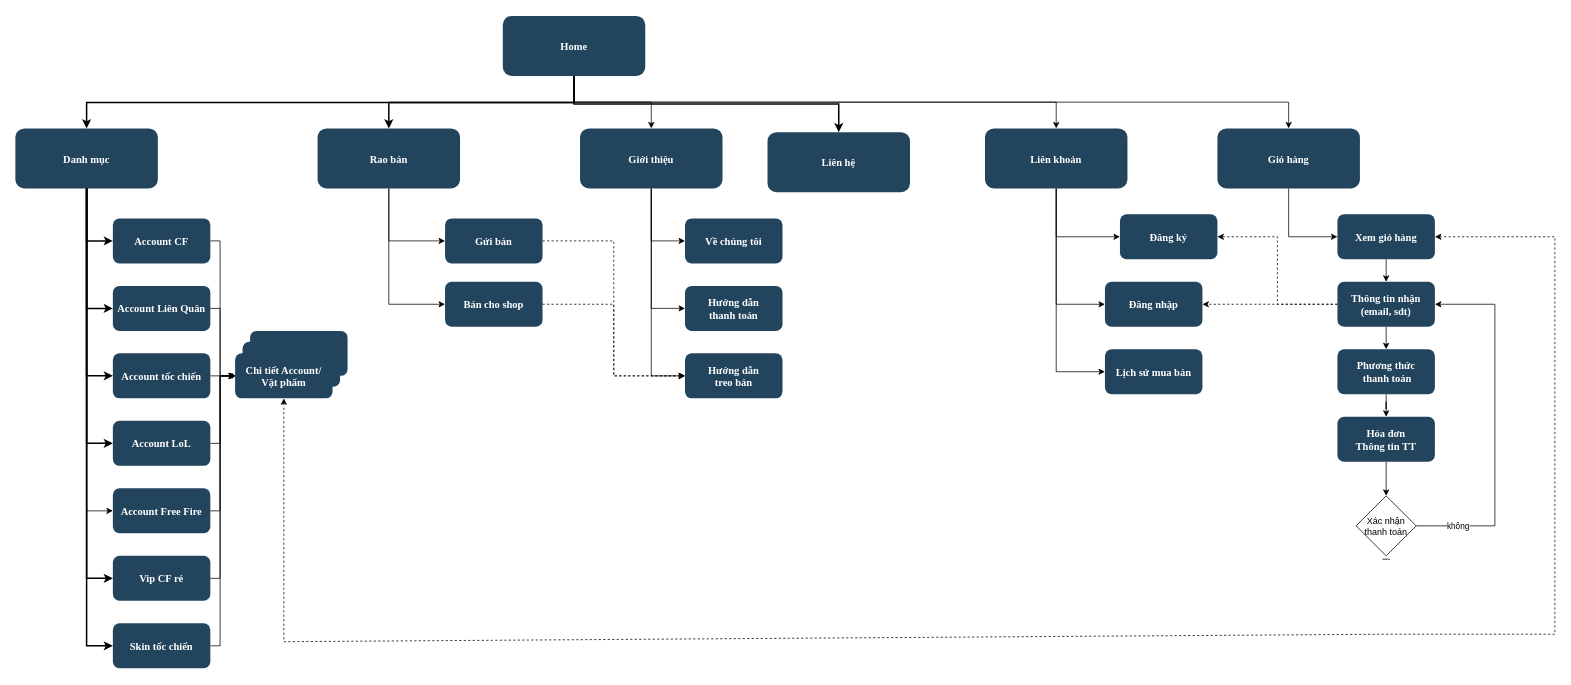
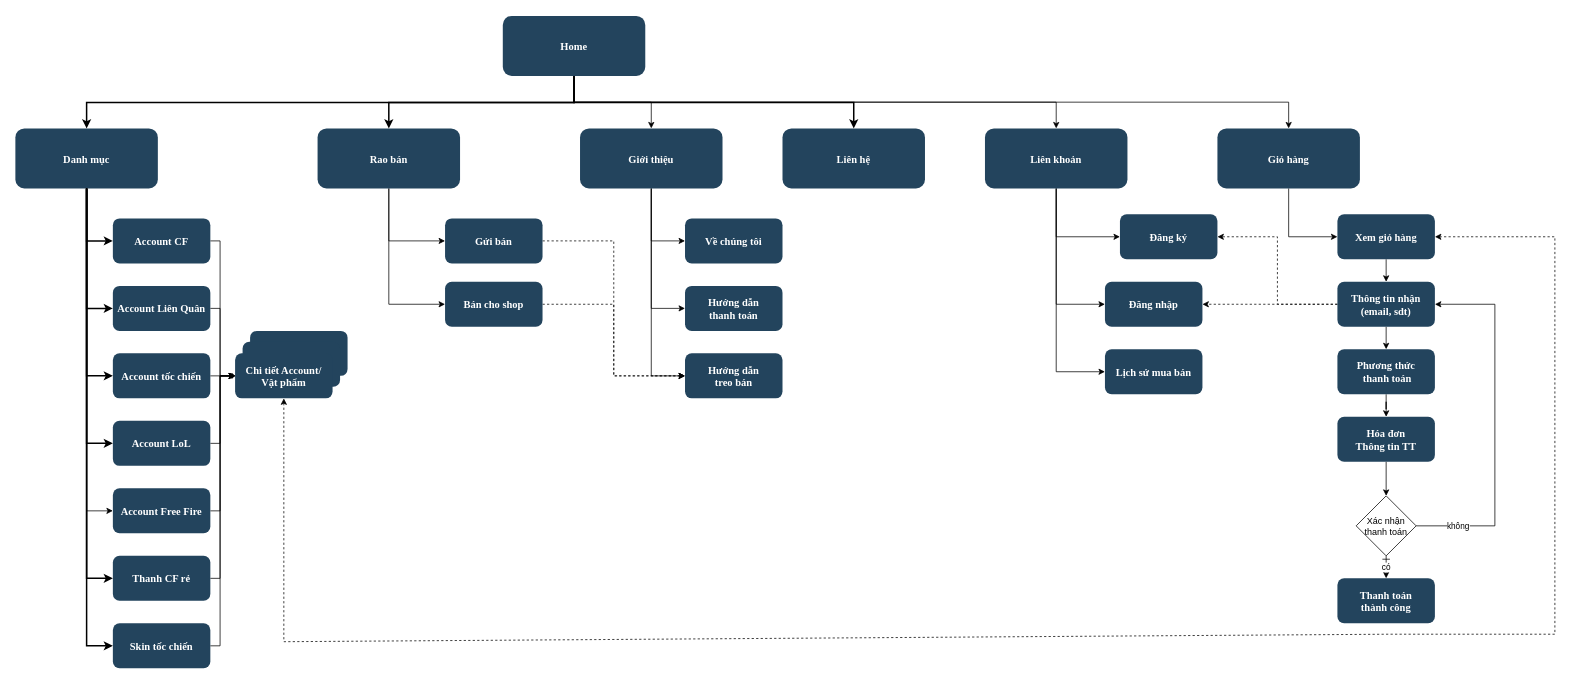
node "Liên hệ": moved (839, 162) -> (854, 158)
edge "Xác nhận thanh toán" -> "Thanh toán thành công": added, label "có"
node "Vip CF rẻ": label "Vip CF rẻ" -> "Thanh CF rẻ"
node "Thanh toán thành công": added
